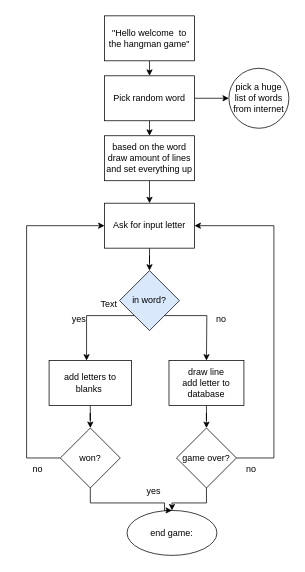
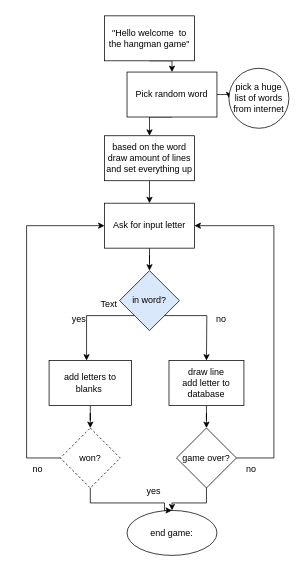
node "Pick random word": moved (150, 98) -> (172, 94)
node "won?": style solid -> dashed
